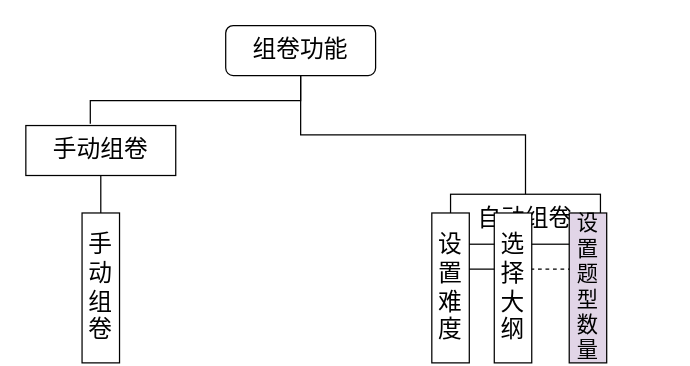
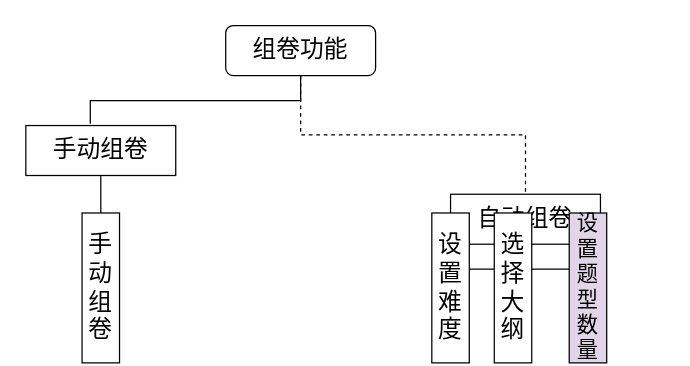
edge "组卷功能" -- "自动组卷": style solid -> dashed
edge "自动组卷" -- "设置题型数量": style dashed -> solid
